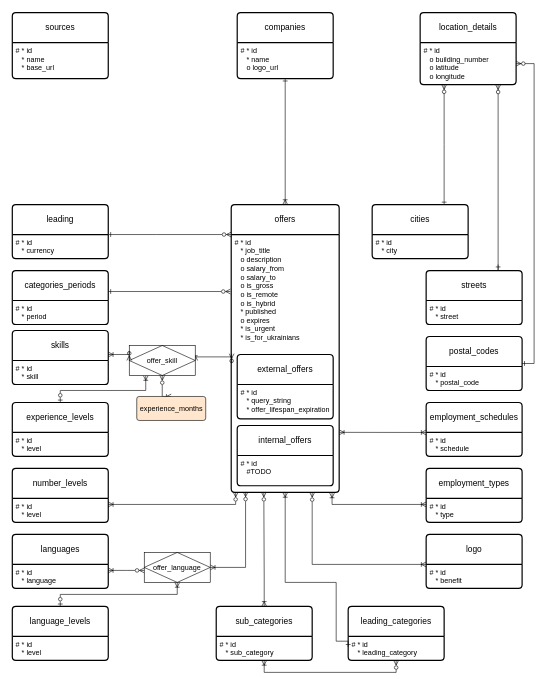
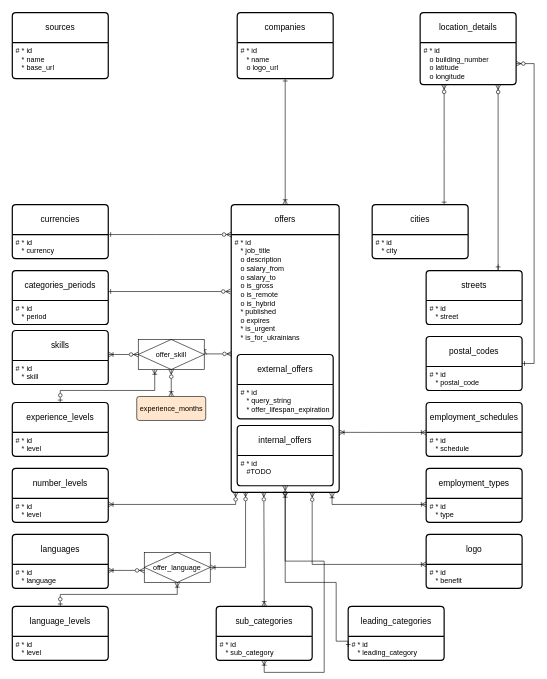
node "leading": label "leading" -> "currencies"
node "offer_skill": moved (162, 360) -> (171, 354)
edge "# * id * sub_category" -- "# * id * leading_category": now "# * id * sub_category" -- "# * id #TODO"
